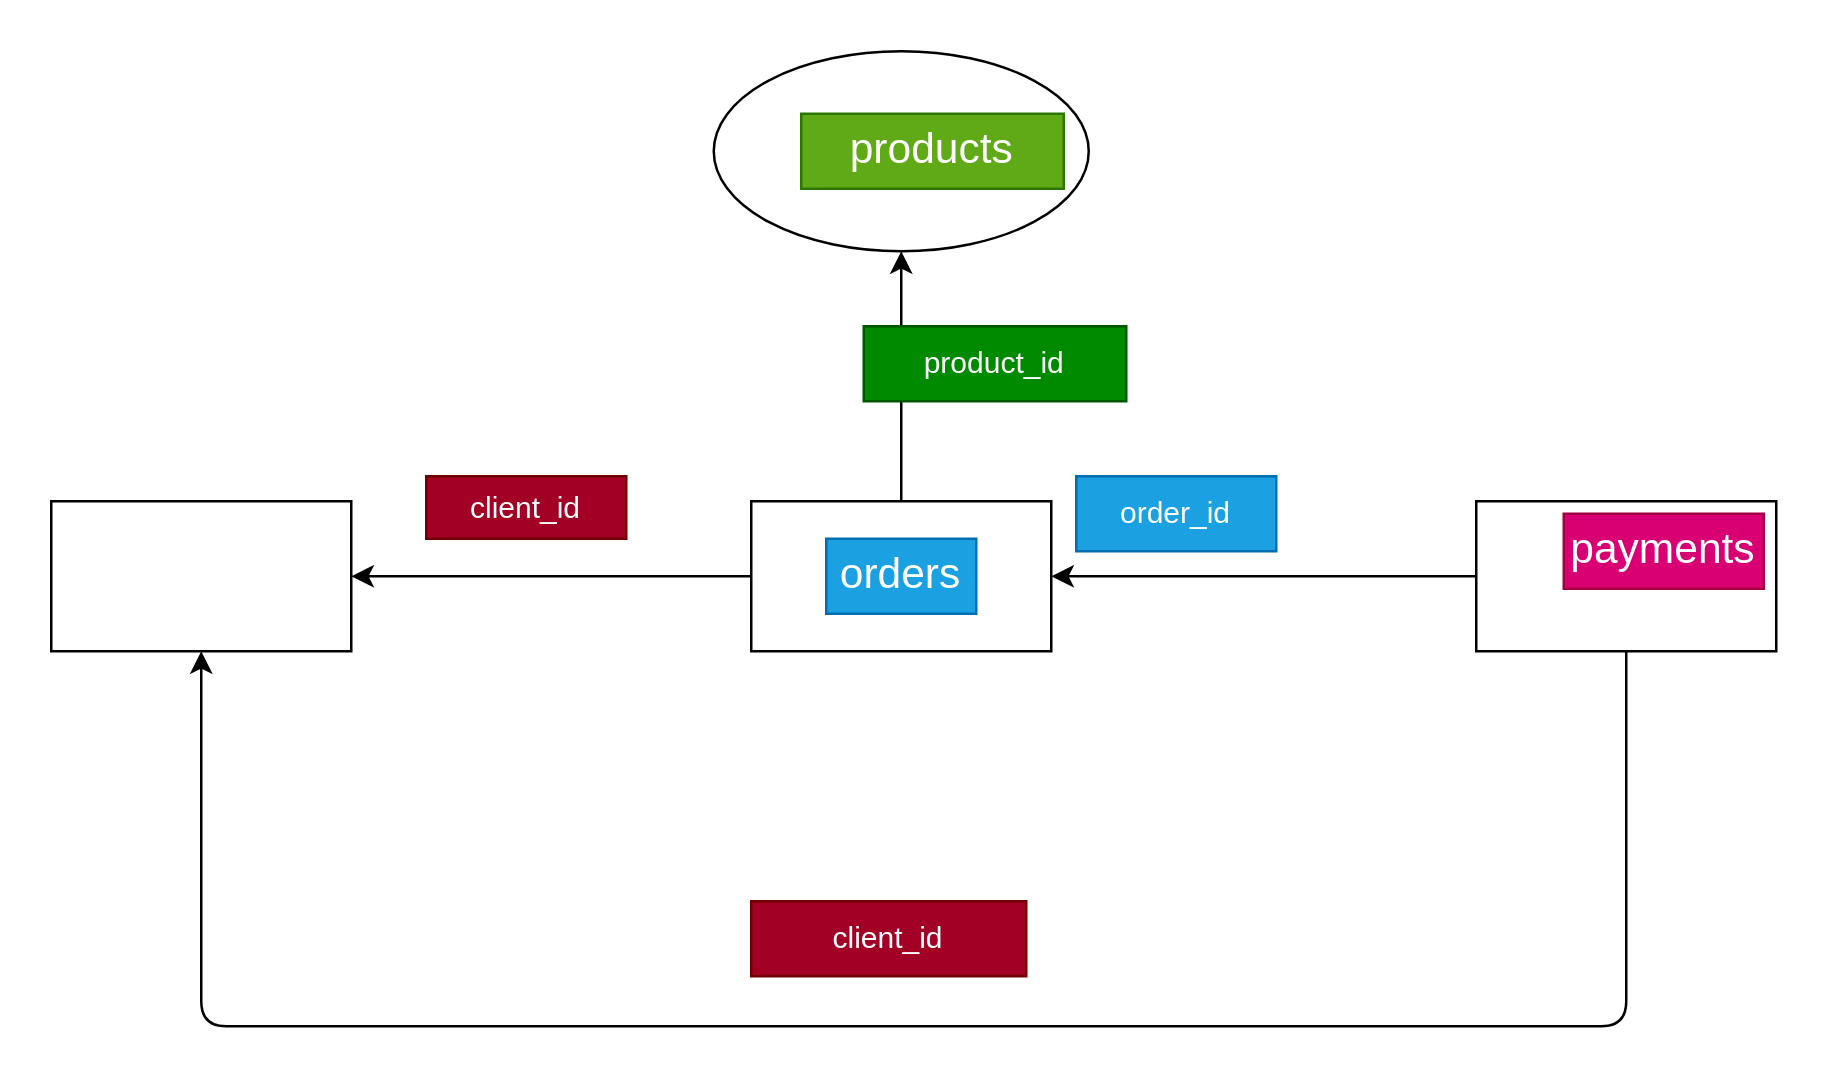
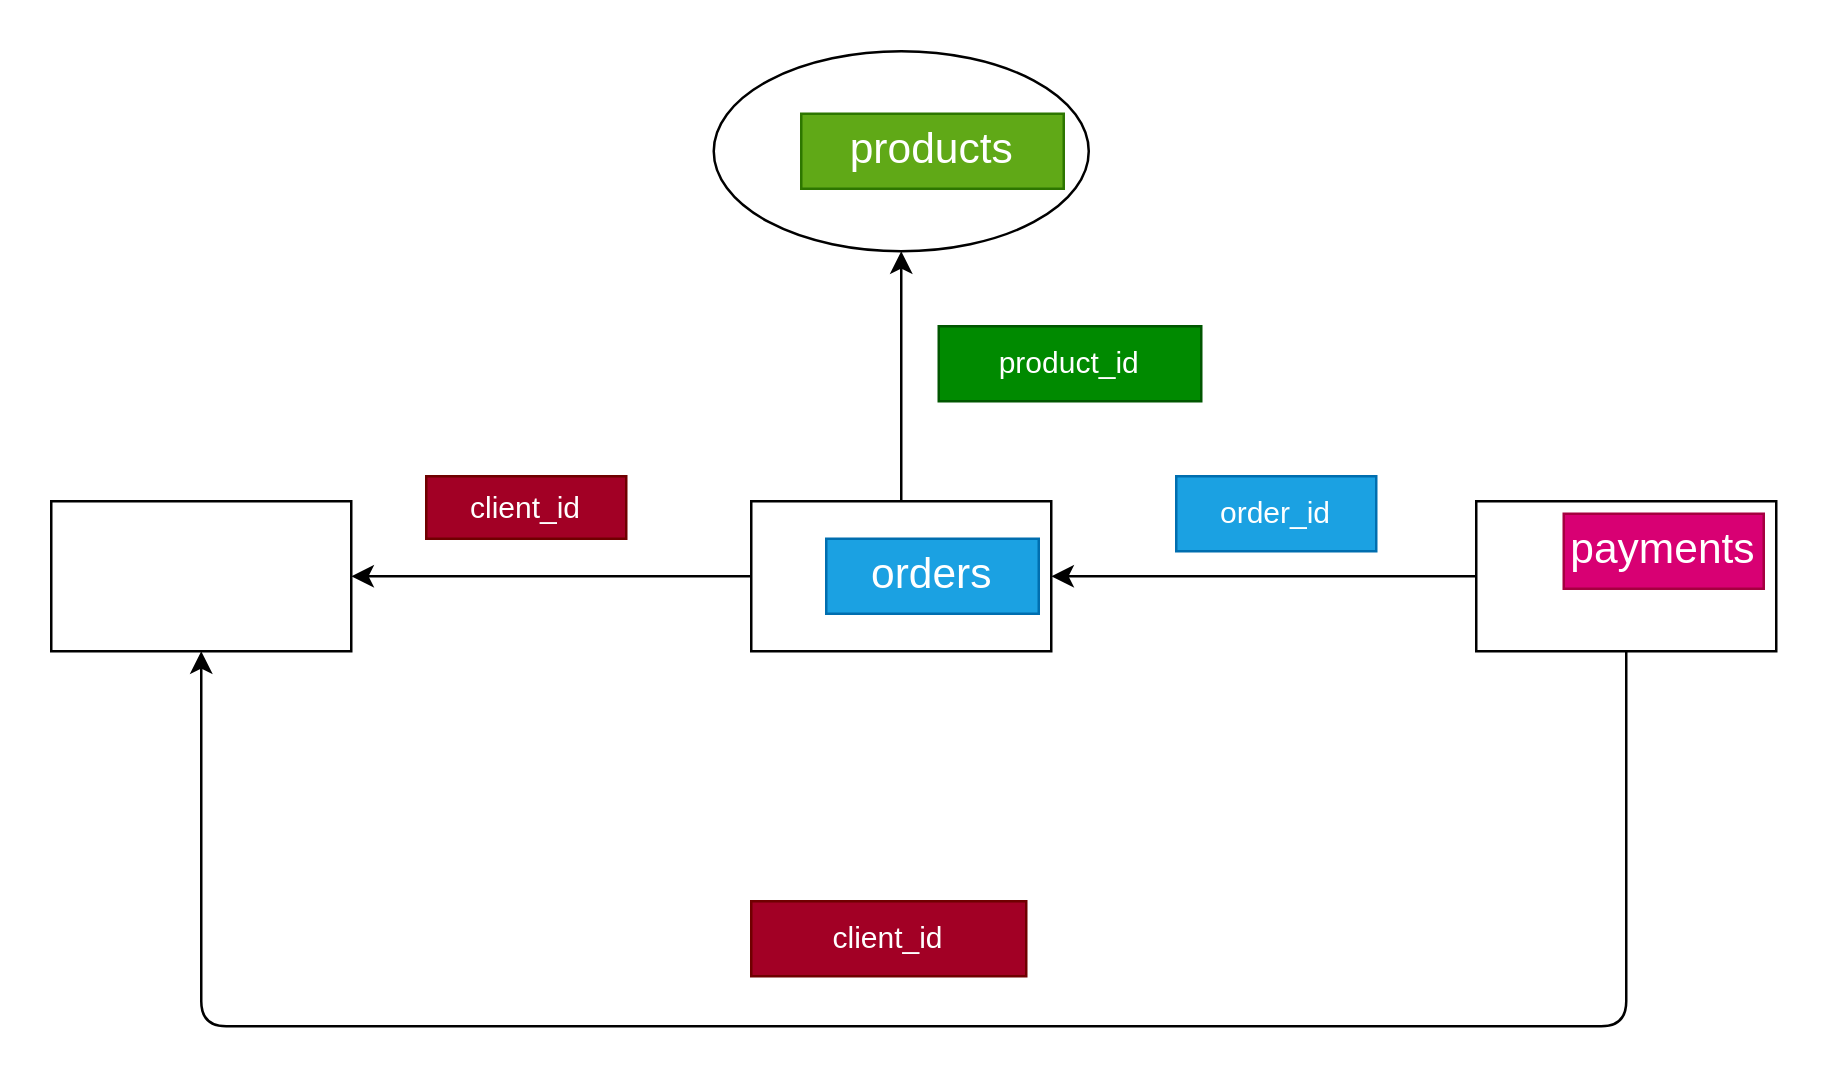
node "product_id": moved (995, 364) -> (1070, 364)
node "order_id": moved (1176, 514) -> (1276, 514)
node "orders": size 150x75 -> 213x75
